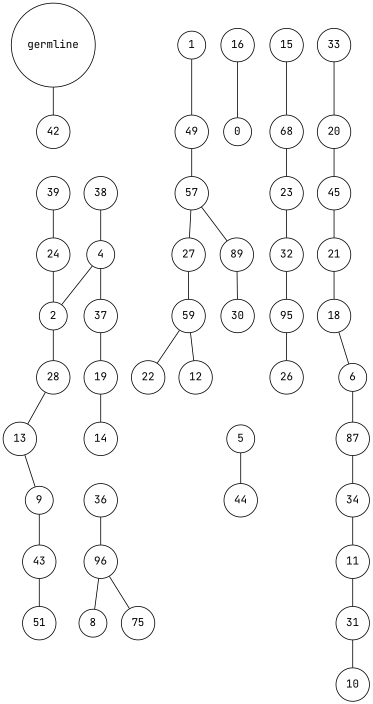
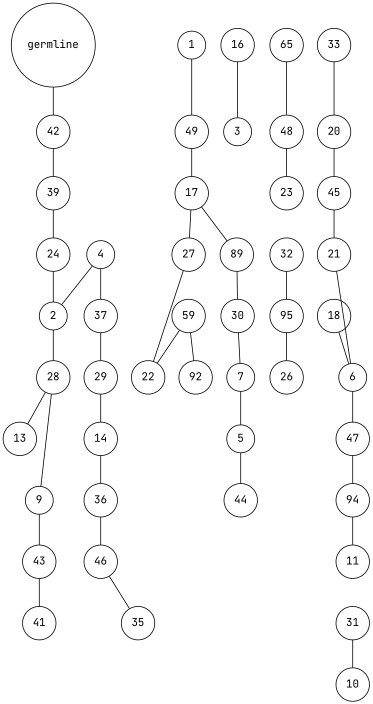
node "15": label "15" -> "65"
node "0": label "0" -> "3"
node "68": label "68" -> "48"
edge "42" -- "39": added
node "38": removed
node "57": label "57" -> "17"
edge "23" -- "32": removed
edge "27" -- "59": now "27" -- "22"
edge "21" -- "18": now "21" -- "6"
node "19": label "19" -> "29"
node "12": label "12" -> "92"
node "7": added
node "87": label "87" -> "47"
edge "14" -- "36": added
edge "13" -- "9": now "28" -- "9"
node "34": label "34" -> "94"
node "96": label "96" -> "46"
edge "11" -- "31": removed
node "51": label "51" -> "41"
node "8": removed
node "75": label "75" -> "35"
